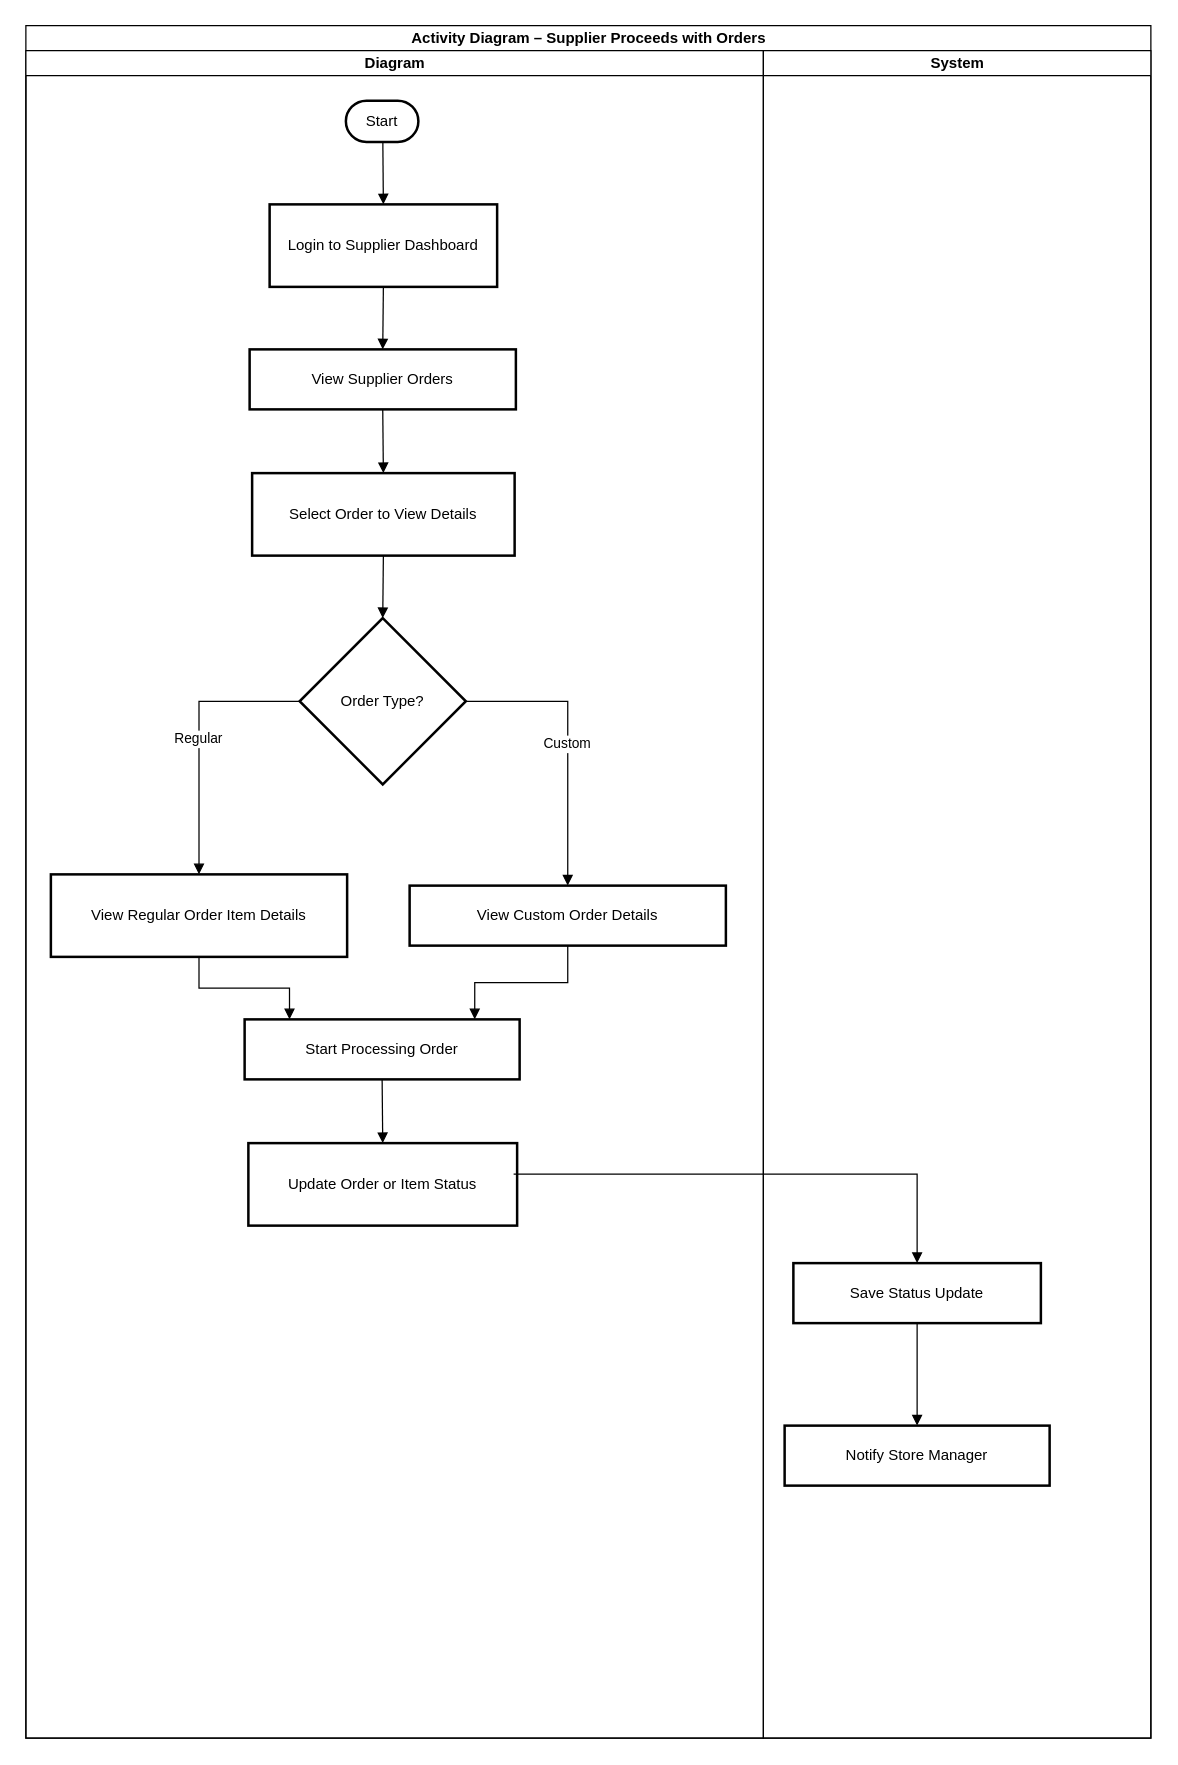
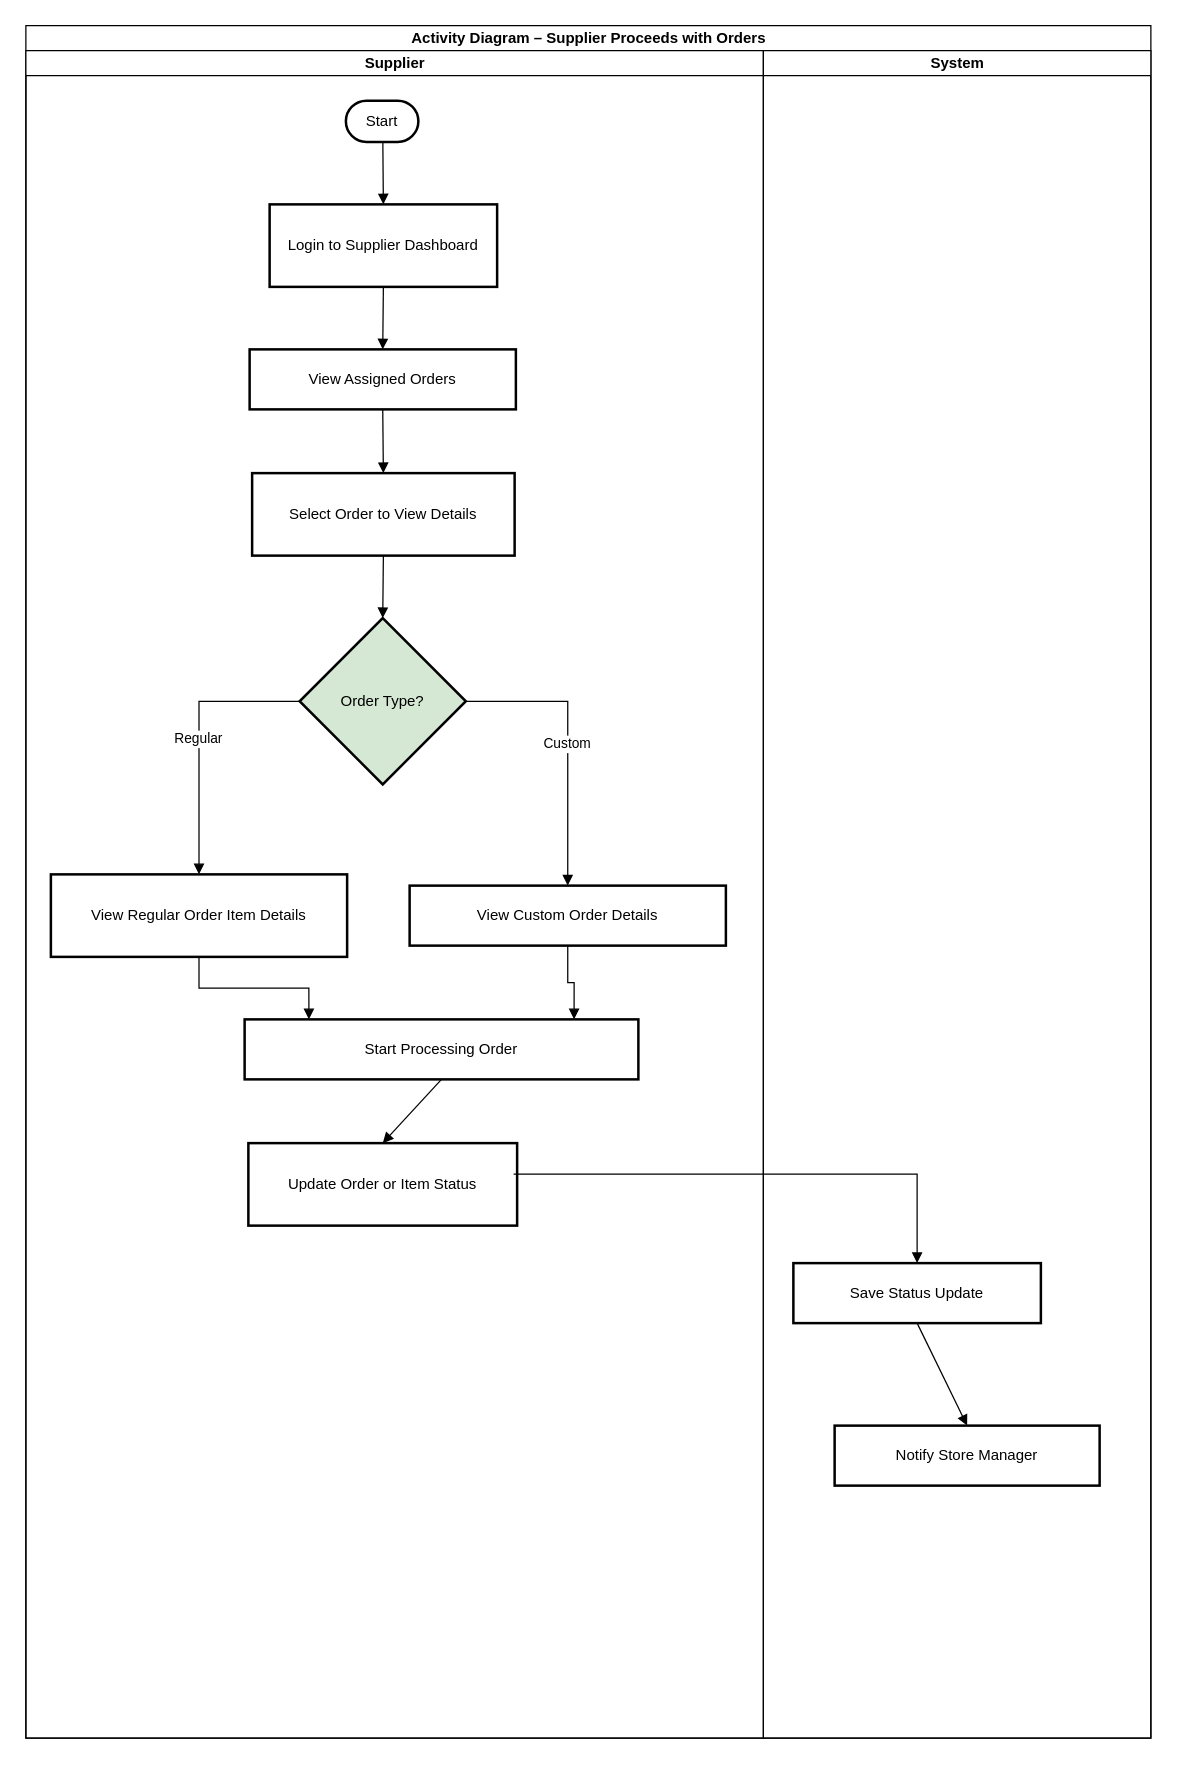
node "Diagram": label "Diagram" -> "Supplier"
node "View Supplier Orders": label "View Supplier Orders" -> "View Assigned Orders"
node "Order Type?": fillcolor #ffffff -> #d5e8d4
node "Start Processing Order": size 275x60 -> 394x60
node "Notify Store Manager": moved (917, 1456) -> (967, 1456)
